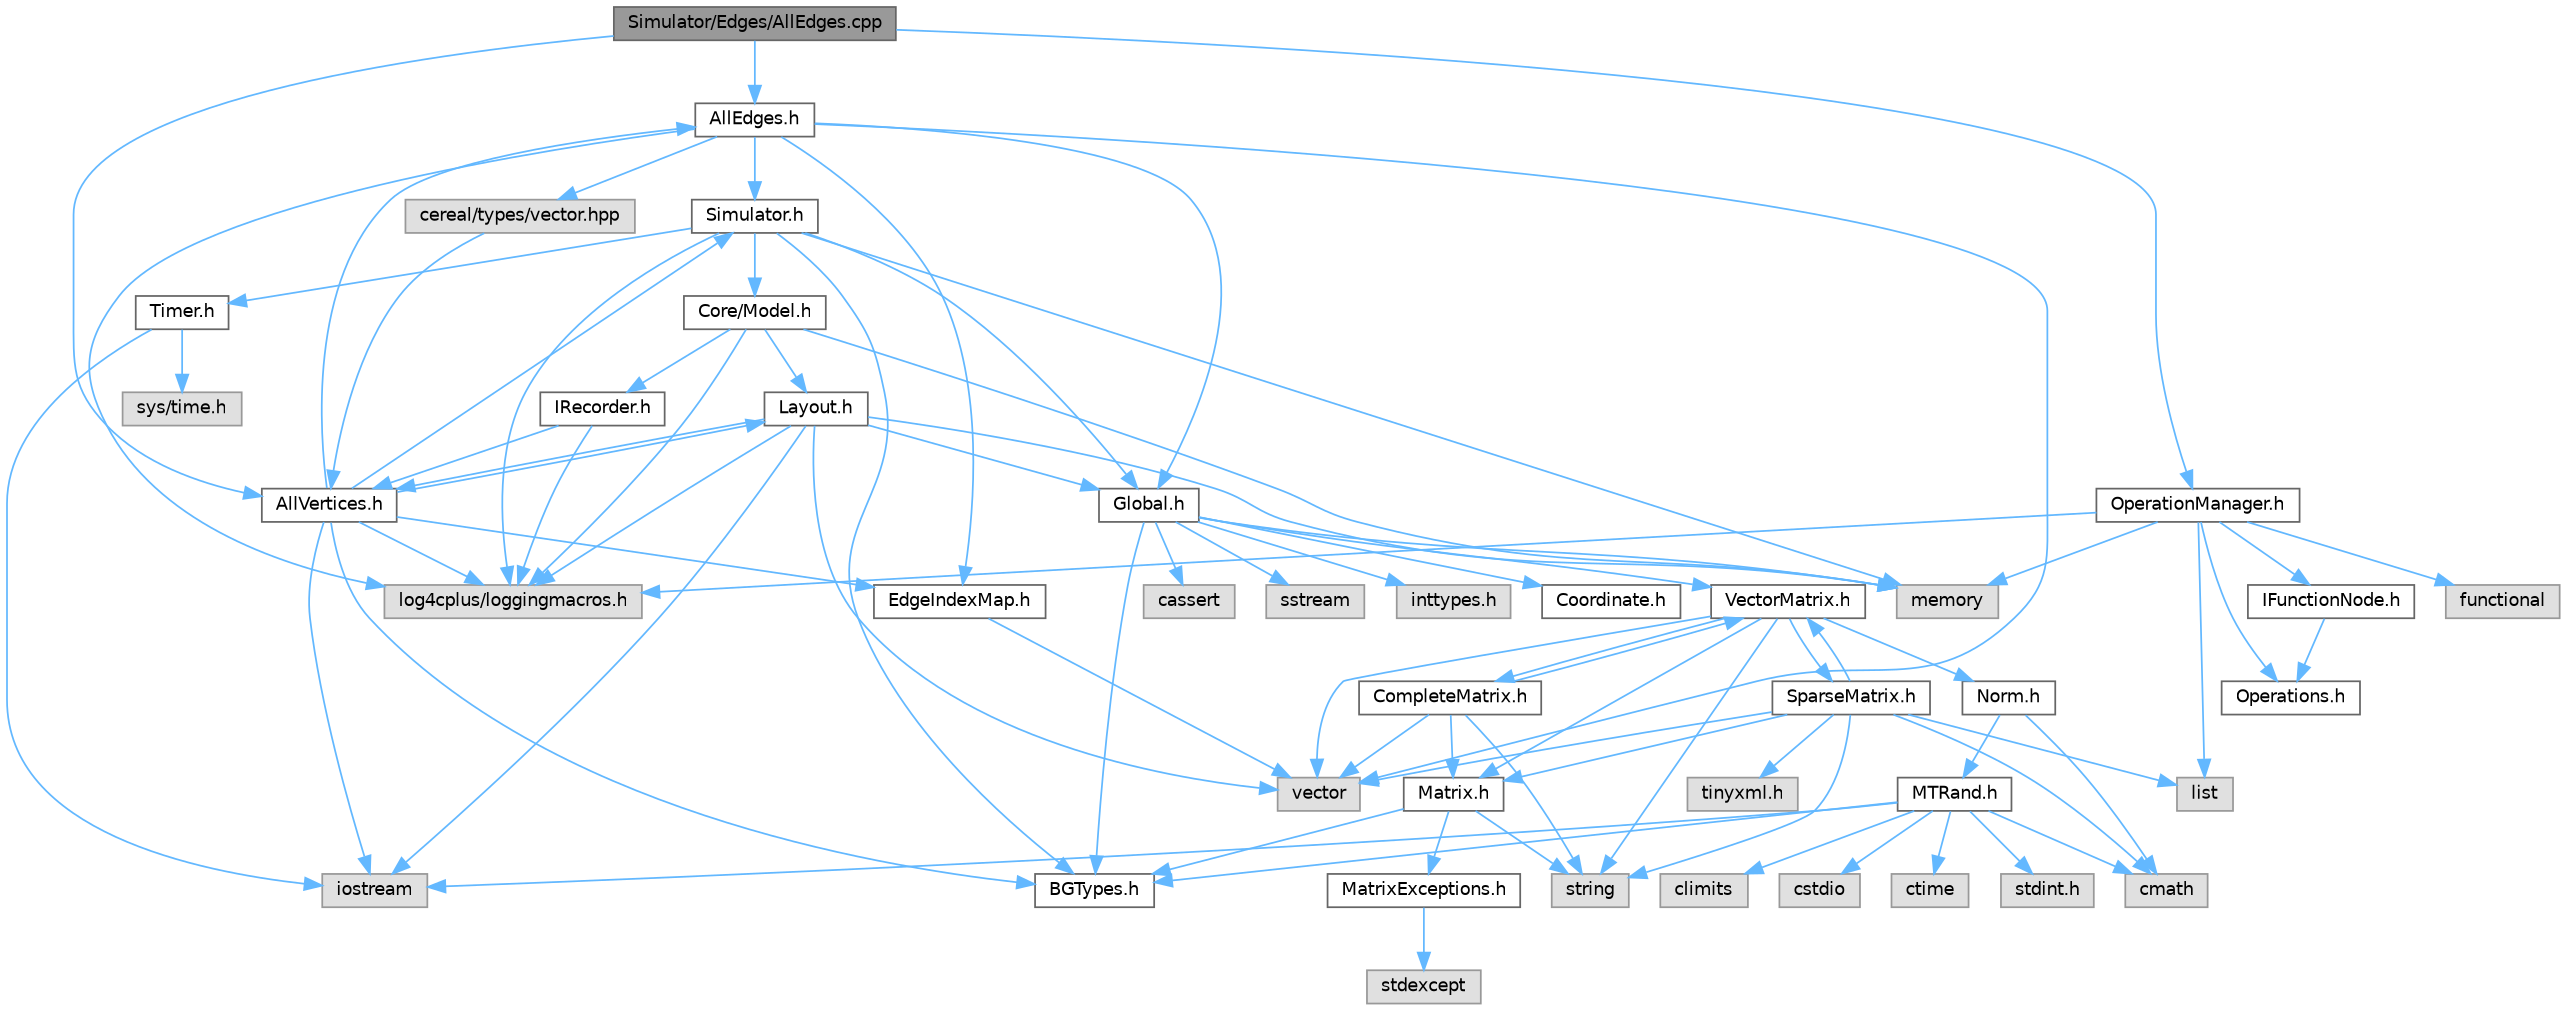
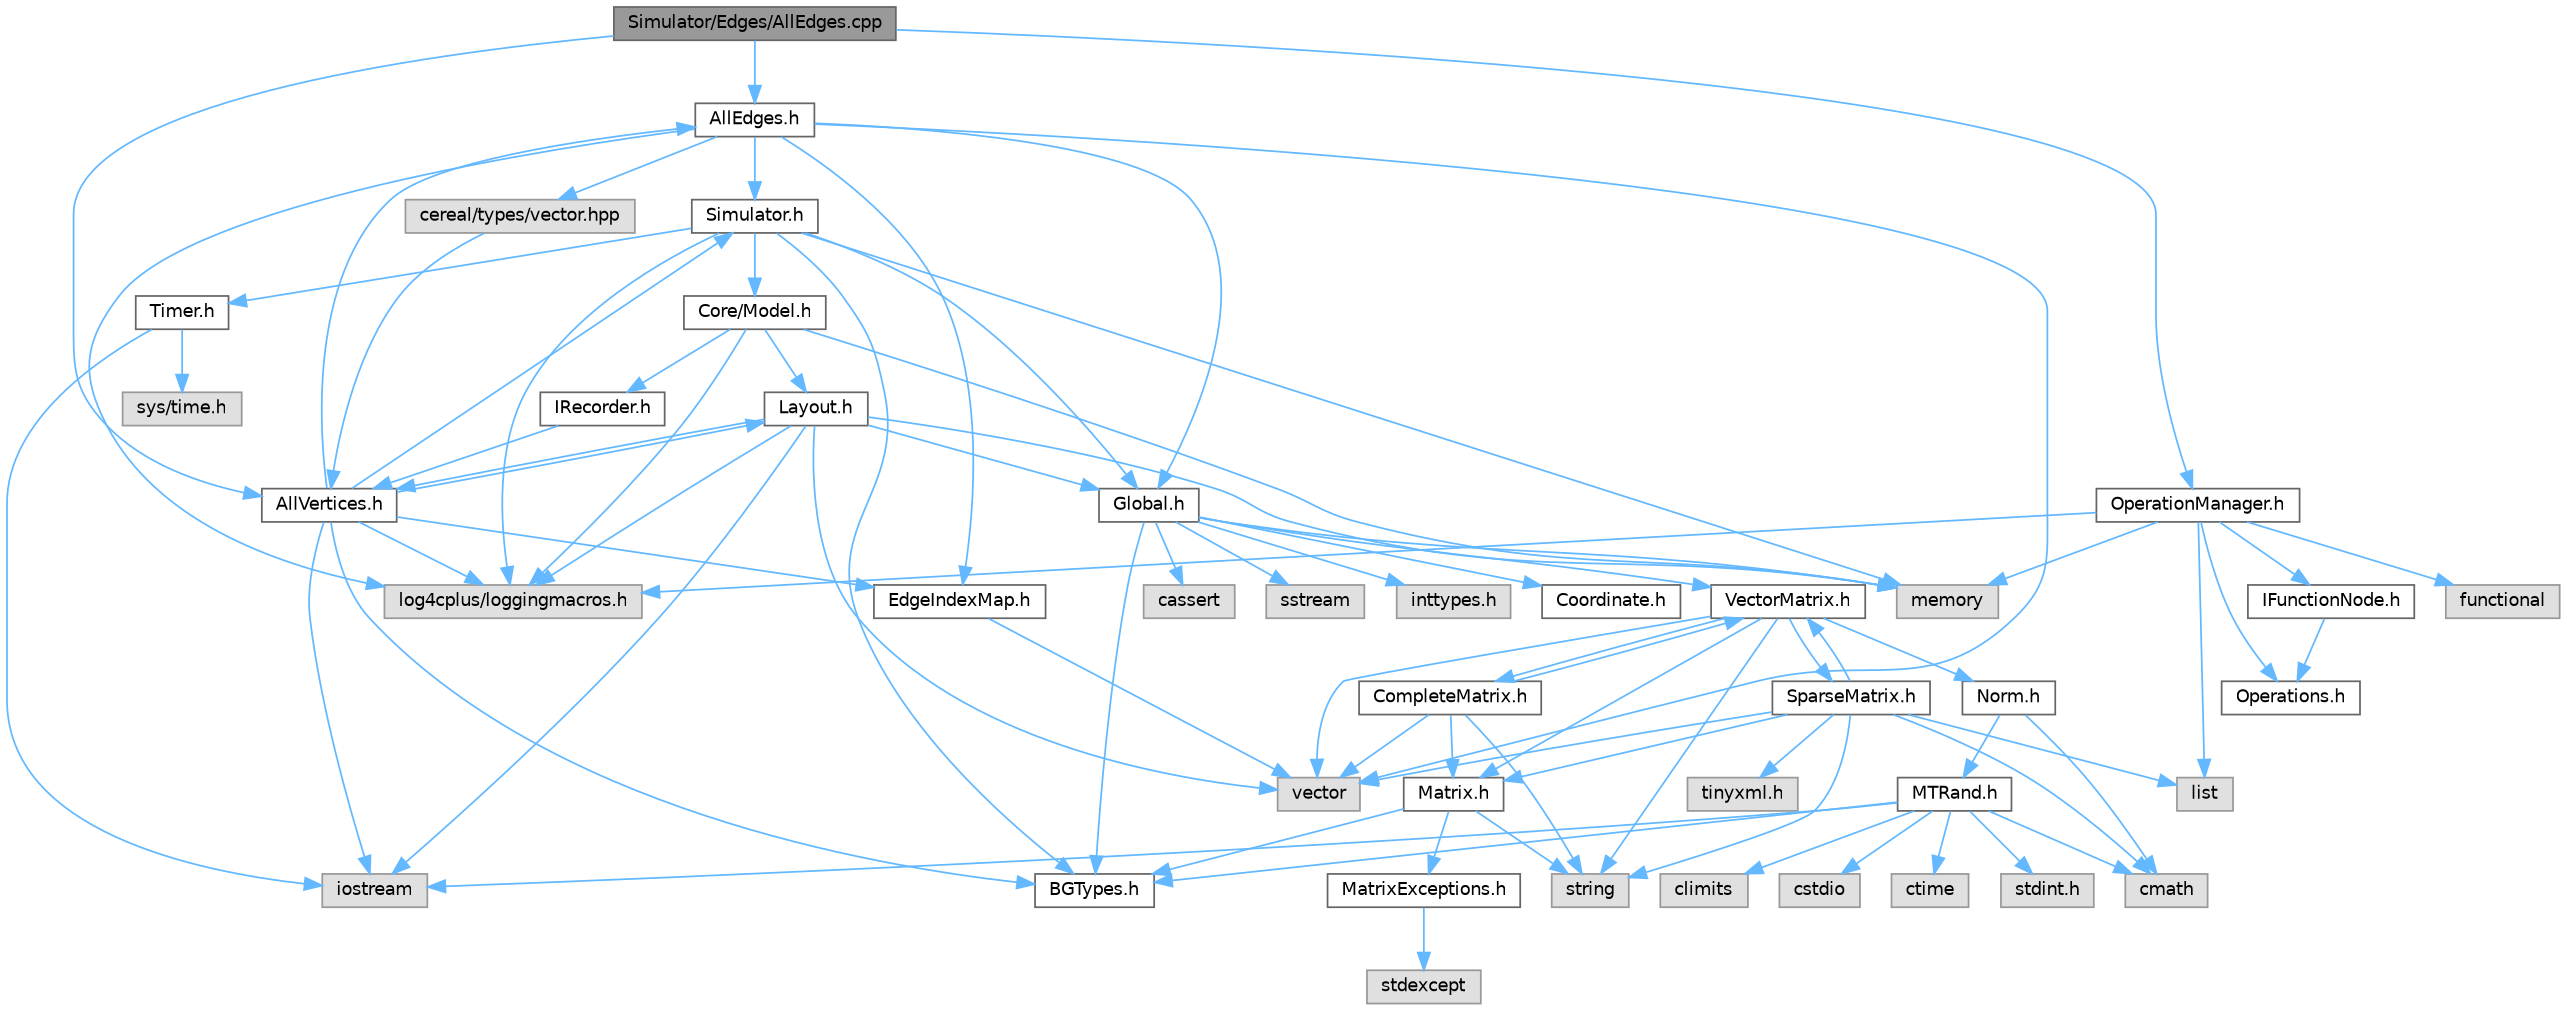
edge "IRecorder.h" -> "log4cplus/loggingmacros.h": removed
